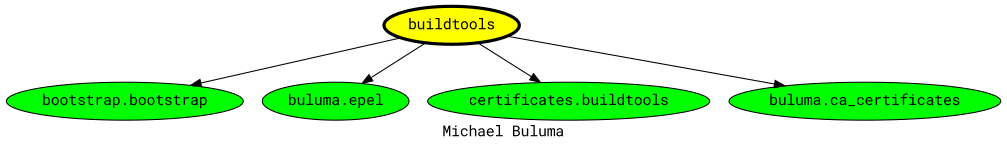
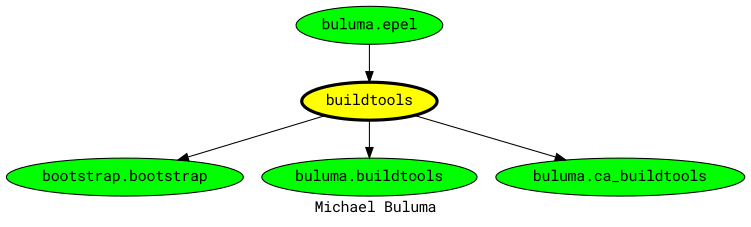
edge "buildtools" -> "buluma.epel": reversed
node "certificates.buildtools": label "certificates.buildtools" -> "buluma.buildtools"
node "buluma.ca_certificates": label "buluma.ca_certificates" -> "buluma.ca_buildtools"
